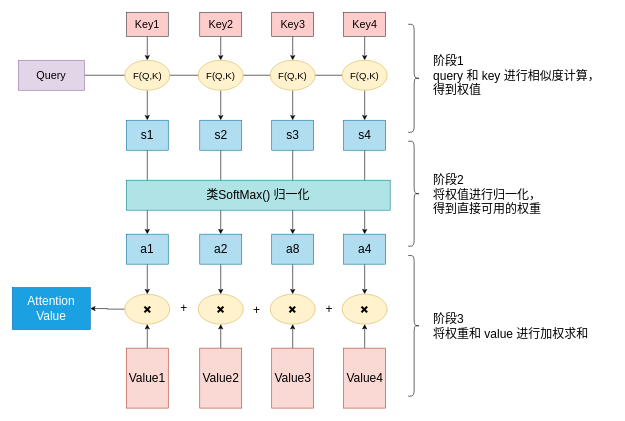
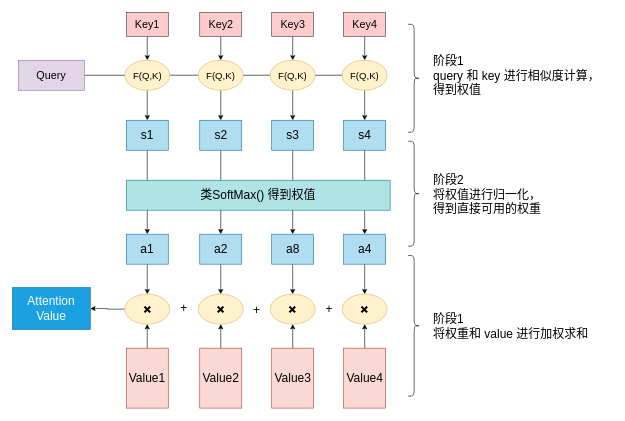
node "类SoftMax() 归一化": label "类SoftMax() 归一化" -> "类SoftMax() 得到权值"
node "阶段3 将权重和 value 进行加权求和": label "阶段3 将权重和 value 进行加权求和" -> "阶段1 将权重和 value 进行加权求和"
